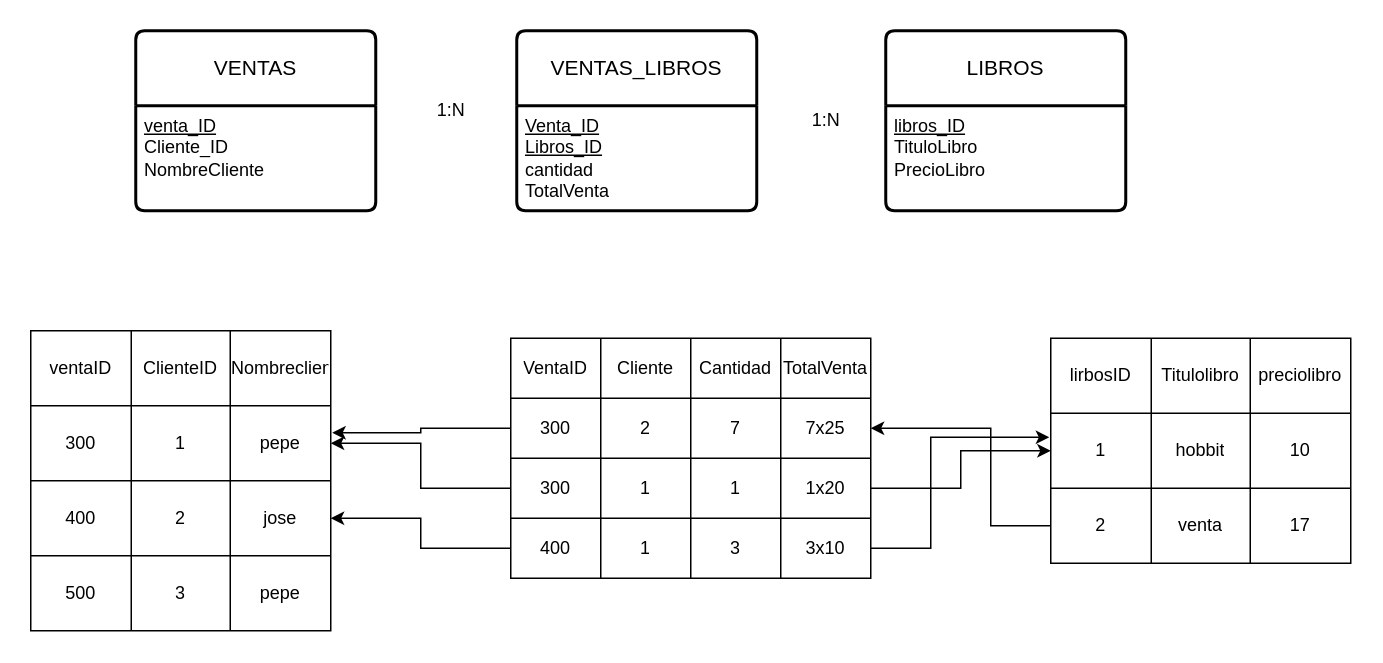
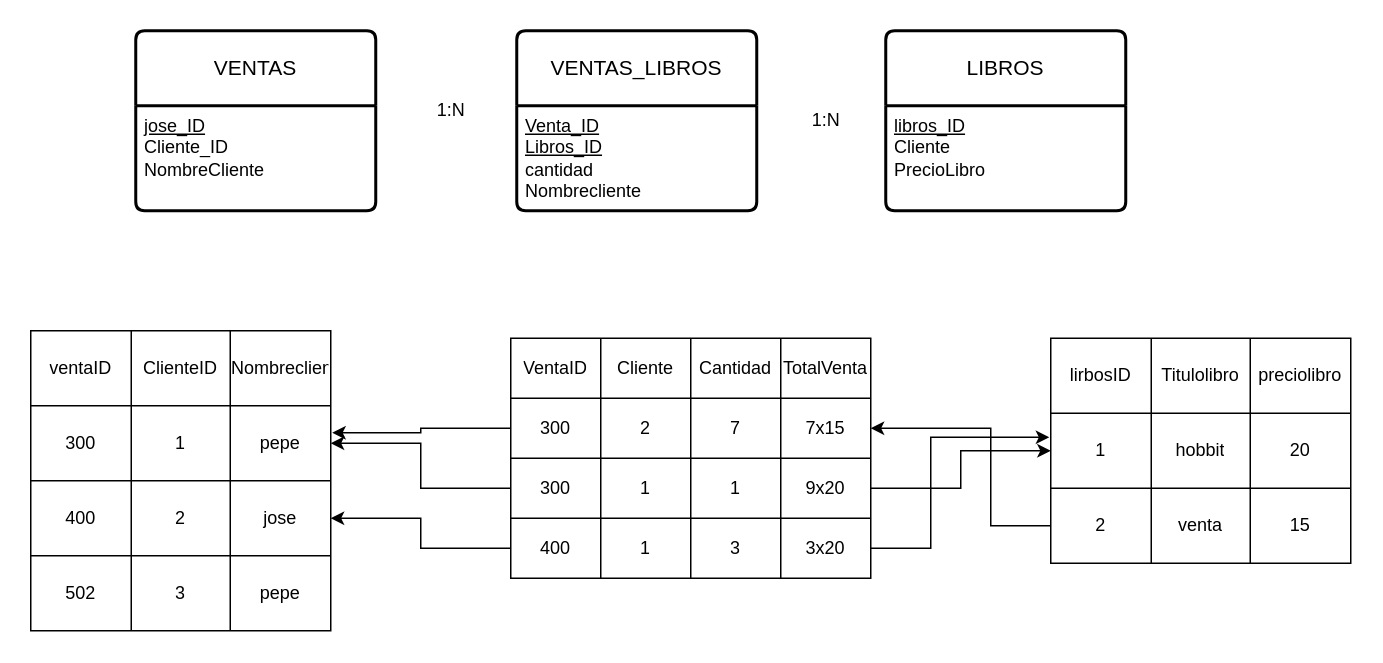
node "venta_ID Cliente_ID NombreCliente": label "venta_ID Cliente_ID NombreCliente" -> "jose_ID Cliente_ID NombreCliente"
node "libros_ID TituloLibro PrecioLibro": label "libros_ID TituloLibro PrecioLibro" -> "libros_ID Cliente PrecioLibro"
node "Venta_ID Libros_ID cantidad TotalVenta": label "Venta_ID Libros_ID cantidad TotalVenta" -> "Venta_ID Libros_ID cantidad Nombrecliente"
node "7x25": label "7x25" -> "7x15"
node "10": label "10" -> "20"
node "1x20": label "1x20" -> "9x20"
node "17": label "17" -> "15"
node "3x10": label "3x10" -> "3x20"
node "500": label "500" -> "502"
